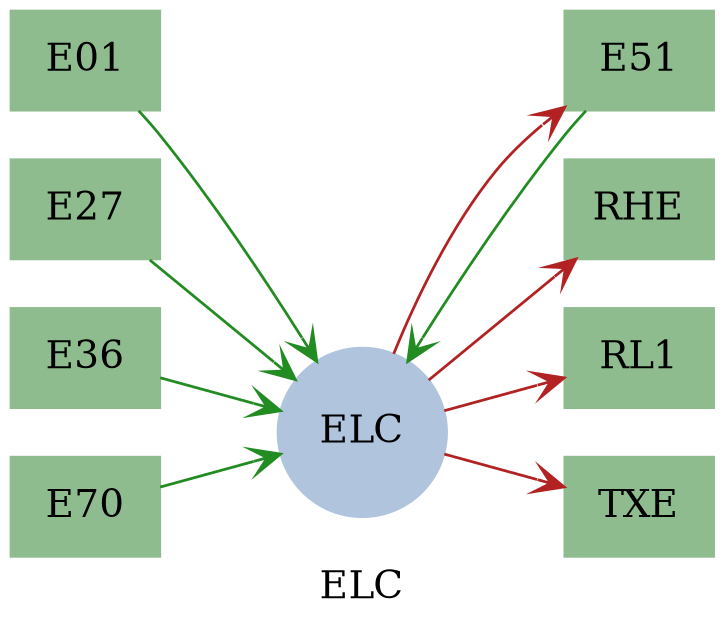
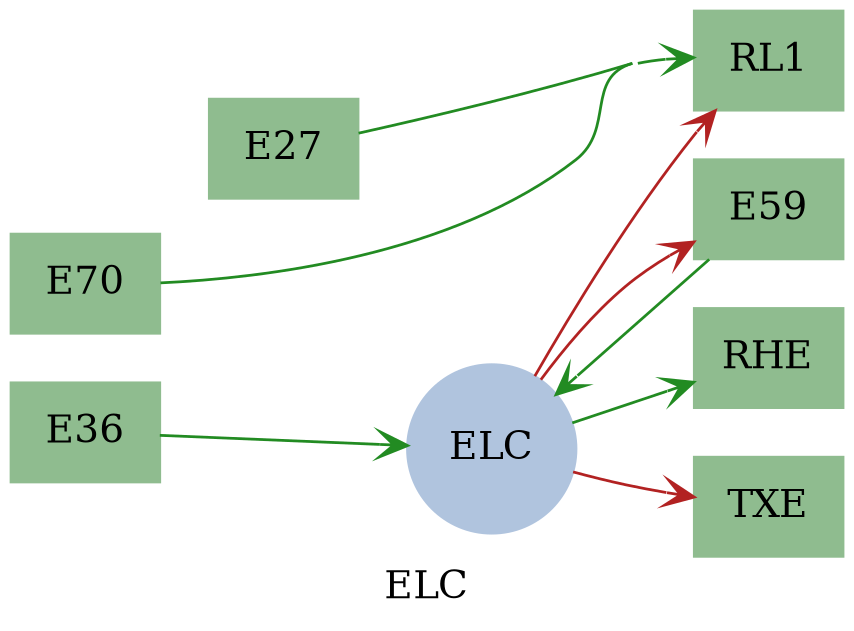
node "E01": removed
node "E51": label "E51" -> "E59"
edge "E27" -> "ELC": now "E27" -> "RL1"
edge "ELC" -> "RHE": color firebrick -> forestgreen
edge "E70" -> "ELC": now "E70" -> "RL1"
